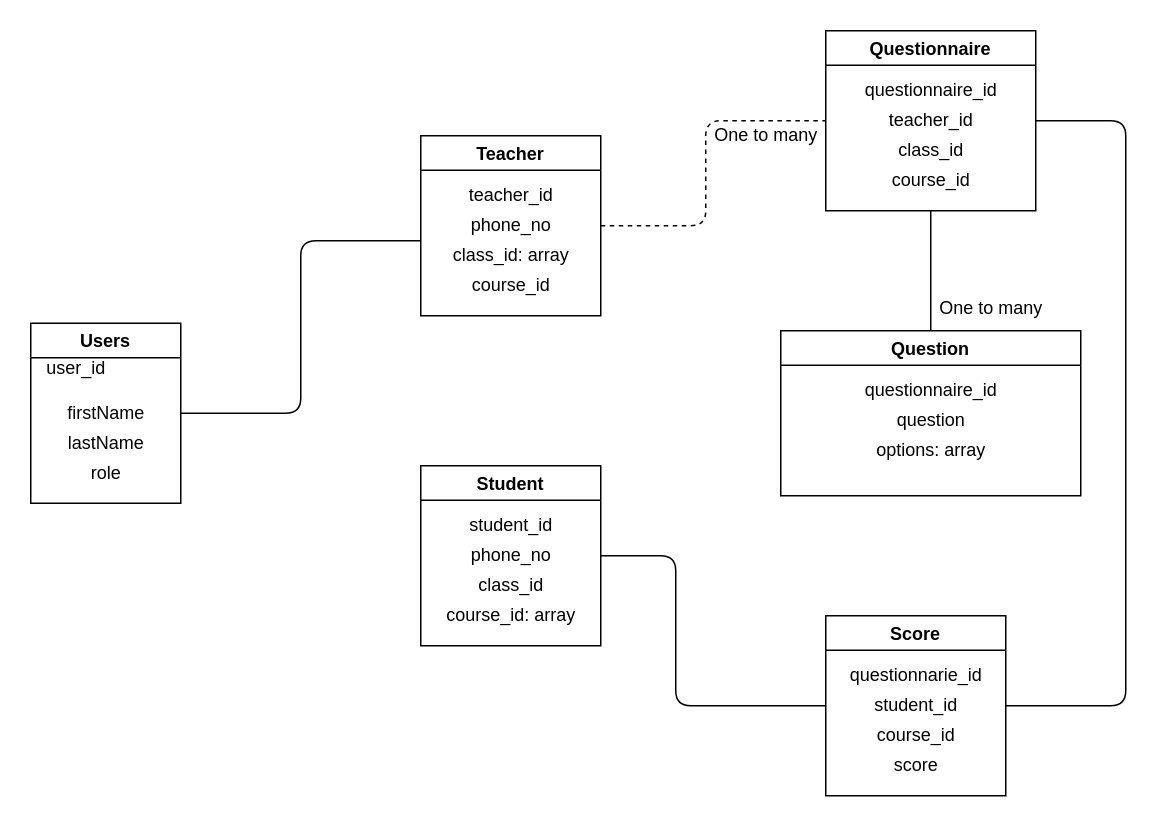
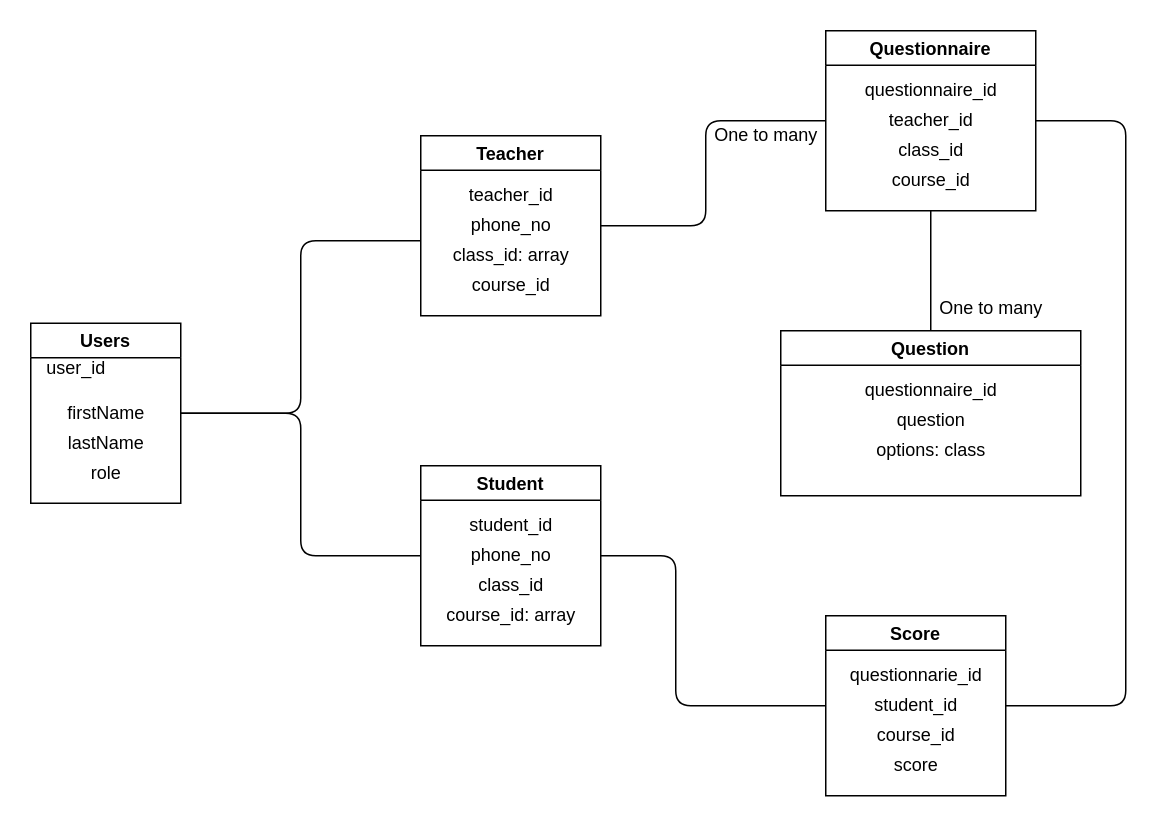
edge "Questionnaire" -- "Teacher": style dashed -> solid
node "options: array": label "options: array" -> "options: class"
edge "Users" -- "Student": added
